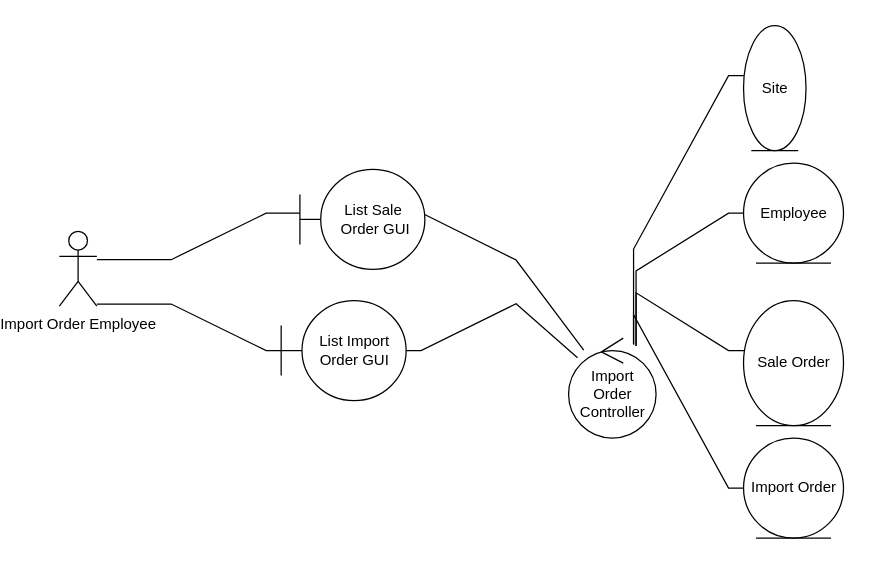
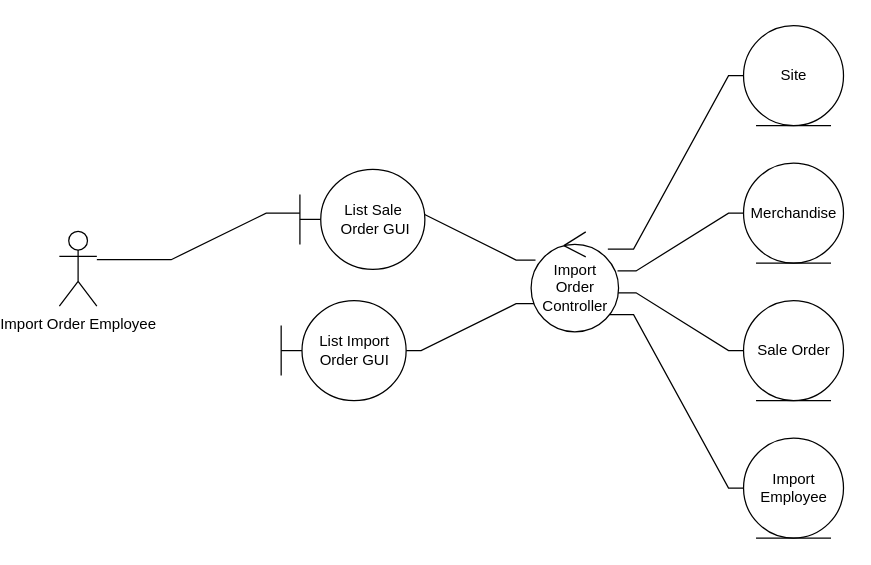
node "Site": size 63x125 -> 100x100
node "Employee": label "Employee" -> "Merchandise"
edge "Import Order Employee" -- "List Import Order GUI": removed
node "Sale Order": size 100x125 -> 100x100
node "Import Order Controller": moved (613, 388) -> (575, 282)
node "Import Order": label "Import Order" -> "Import Employee"
